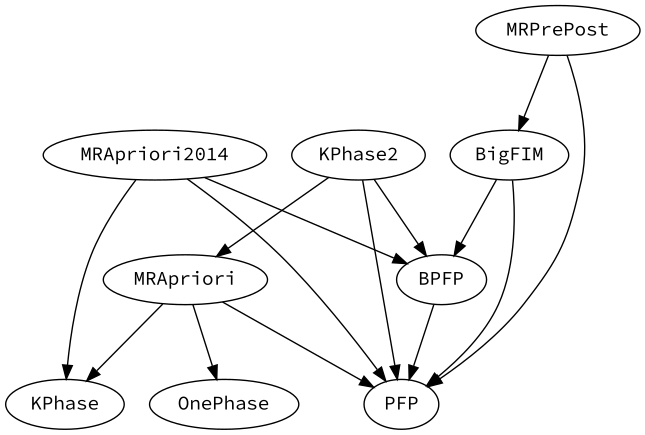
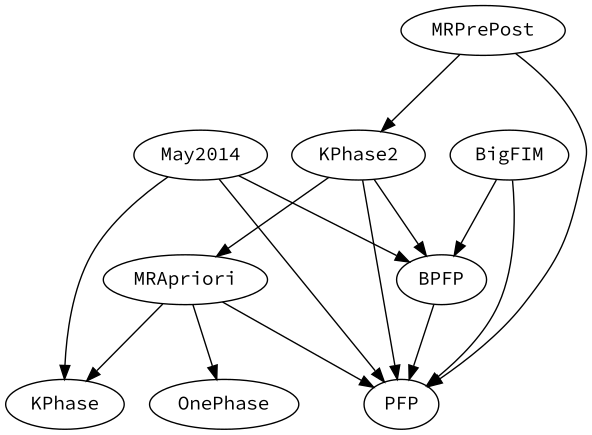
edge "MRPrePost" -> "BigFIM": now "MRPrePost" -> "KPhase2"
node "MRApriori2014": label "MRApriori2014" -> "May2014"
